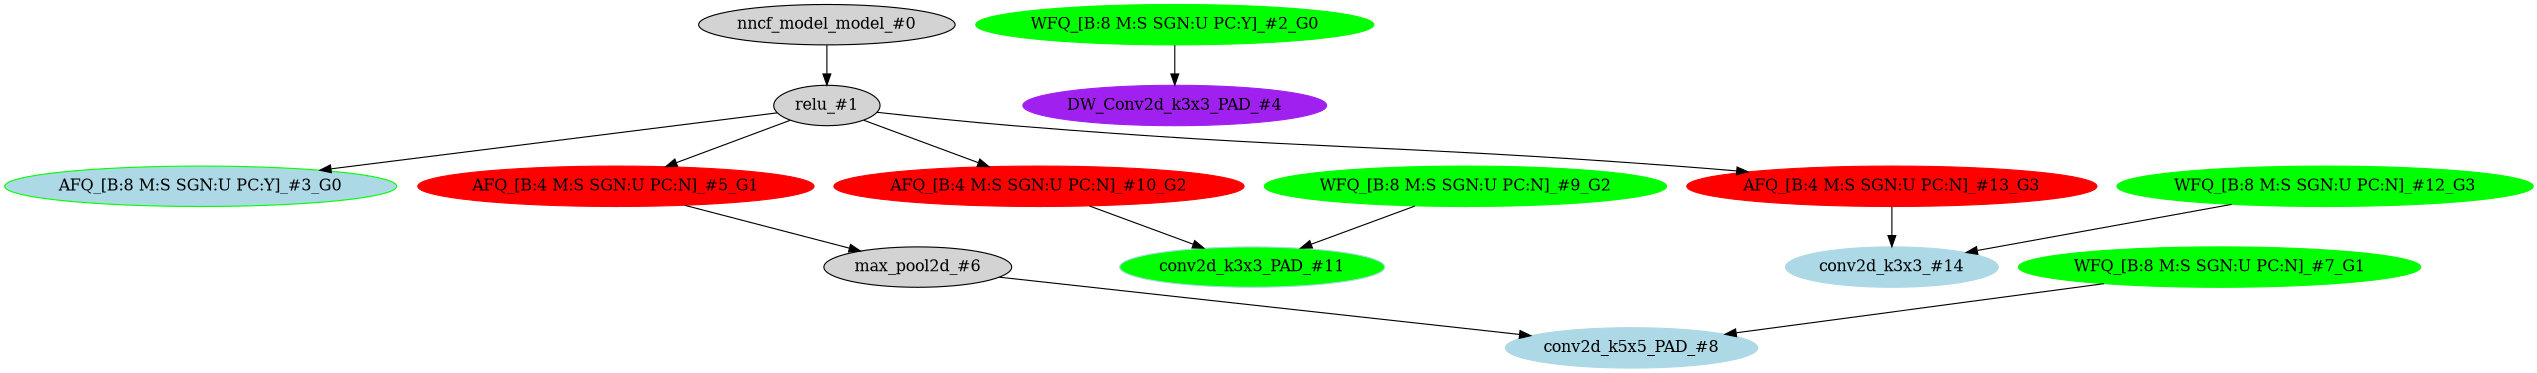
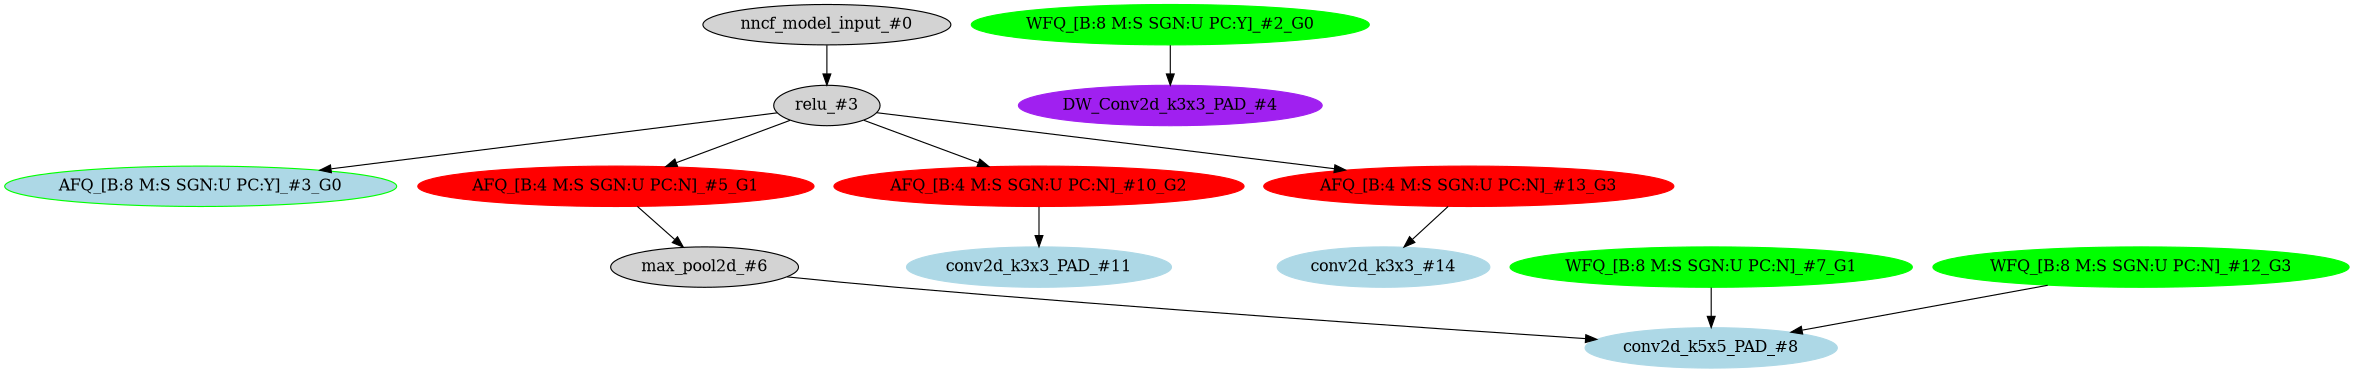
node "nncf_model_model_#0": label "nncf_model_model_#0" -> "nncf_model_input_#0"
node "relu_#1": label "relu_#1" -> "relu_#3"
node "WFQ_[B:8 M:S SGN:U PC:N]_#9_G2": removed
edge "WFQ_[B:8 M:S SGN:U PC:N]_#12_G3" -> "conv2d_k3x3_#14": now "WFQ_[B:8 M:S SGN:U PC:N]_#12_G3" -> "conv2d_k5x5_PAD_#8"
node "conv2d_k3x3_PAD_#11": fillcolor green -> lightblue
